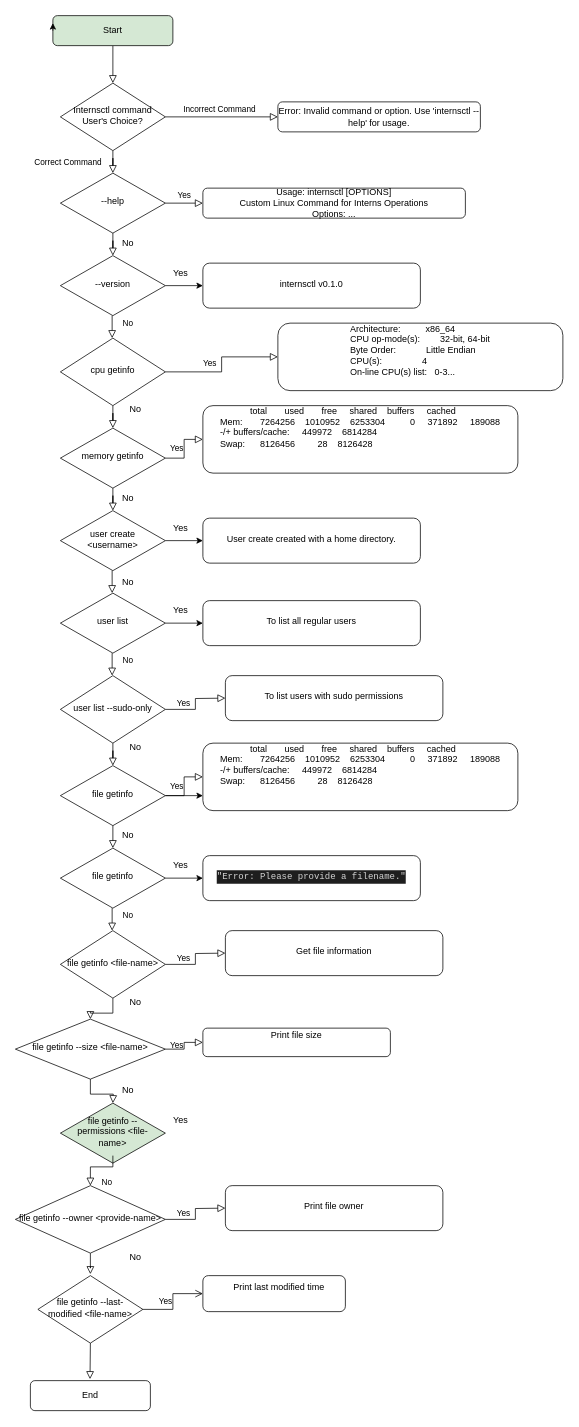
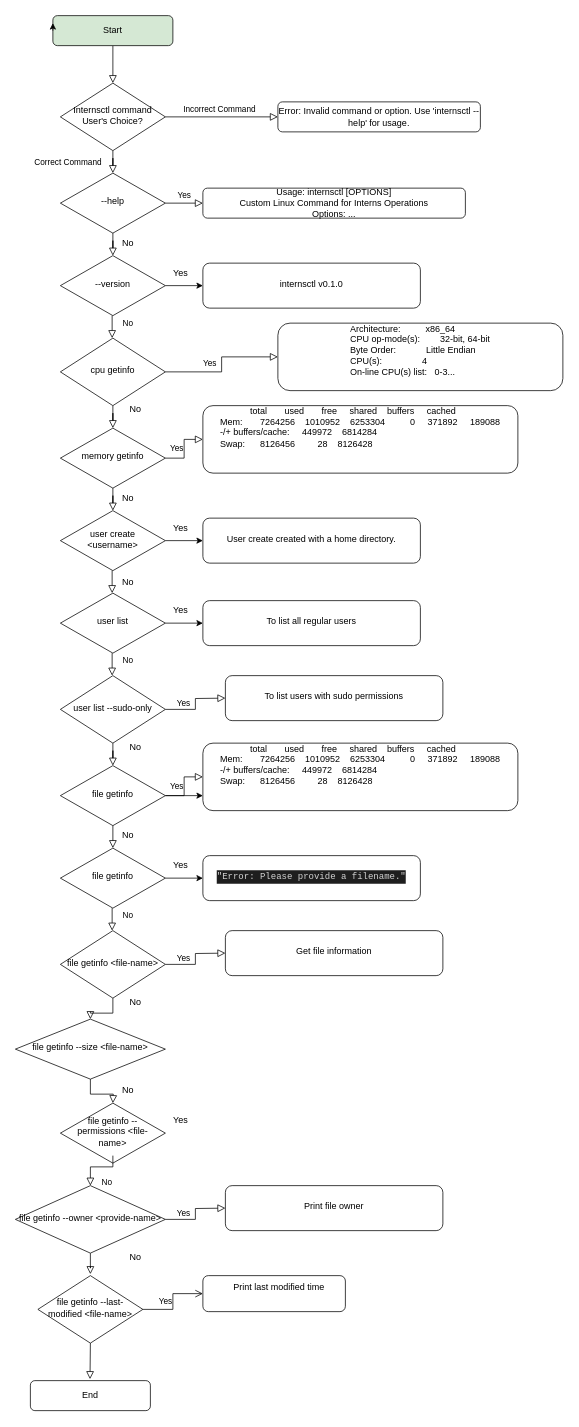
node "Print file size": removed
edge "file getinfo --size <file-name>" -> "Print file size": removed, label "Yes"
node "file getinfo --permissions <file-name>": fillcolor #d5e8d4 -> #ffffff
